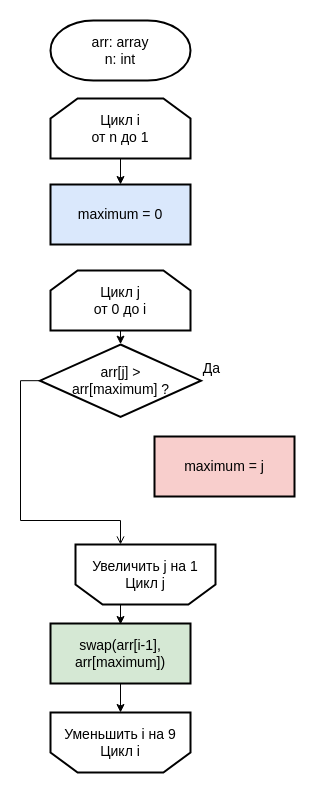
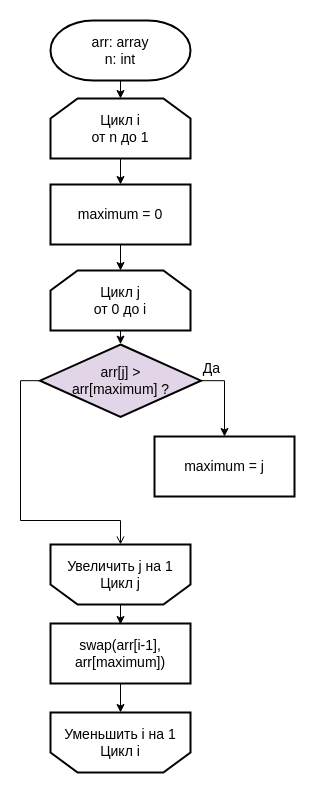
edge "arr: array n: int" -> "Цикл i от n до 1": added
node "maximum = 0": fillcolor #dae8fc -> #ffffff
edge "maximum = 0" -> "Цикл j от 0 до i": added
node "arr[j] > arr[maximum] ?": fillcolor #ffffff -> #e1d5e7
edge "arr[j] > arr[maximum] ?" -> "maximum = j": added
node "maximum = j": fillcolor #f8cecc -> #ffffff
node "Увеличить j на 1 Цикл j": moved (146, 575) -> (121, 575)
node "swap(arr[i-1], arr[maximum])": fillcolor #d5e8d4 -> #ffffff
node "Уменьшить i на 9 Цикл i": label "Уменьшить i на 9 Цикл i" -> "Уменьшить i на 1 Цикл i"
